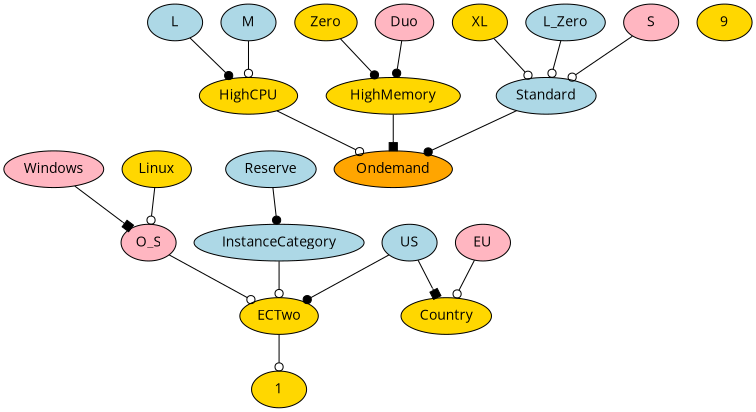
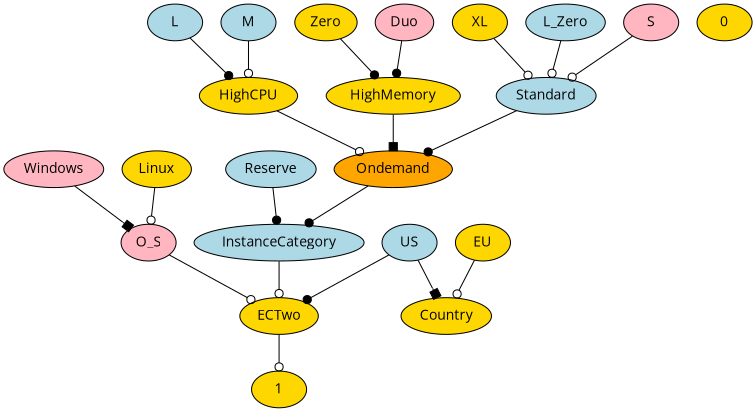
node "9": label "9" -> "0"
edge "Ondemand" -> "InstanceCategory": added
node "EU": fillcolor lightpink -> gold
